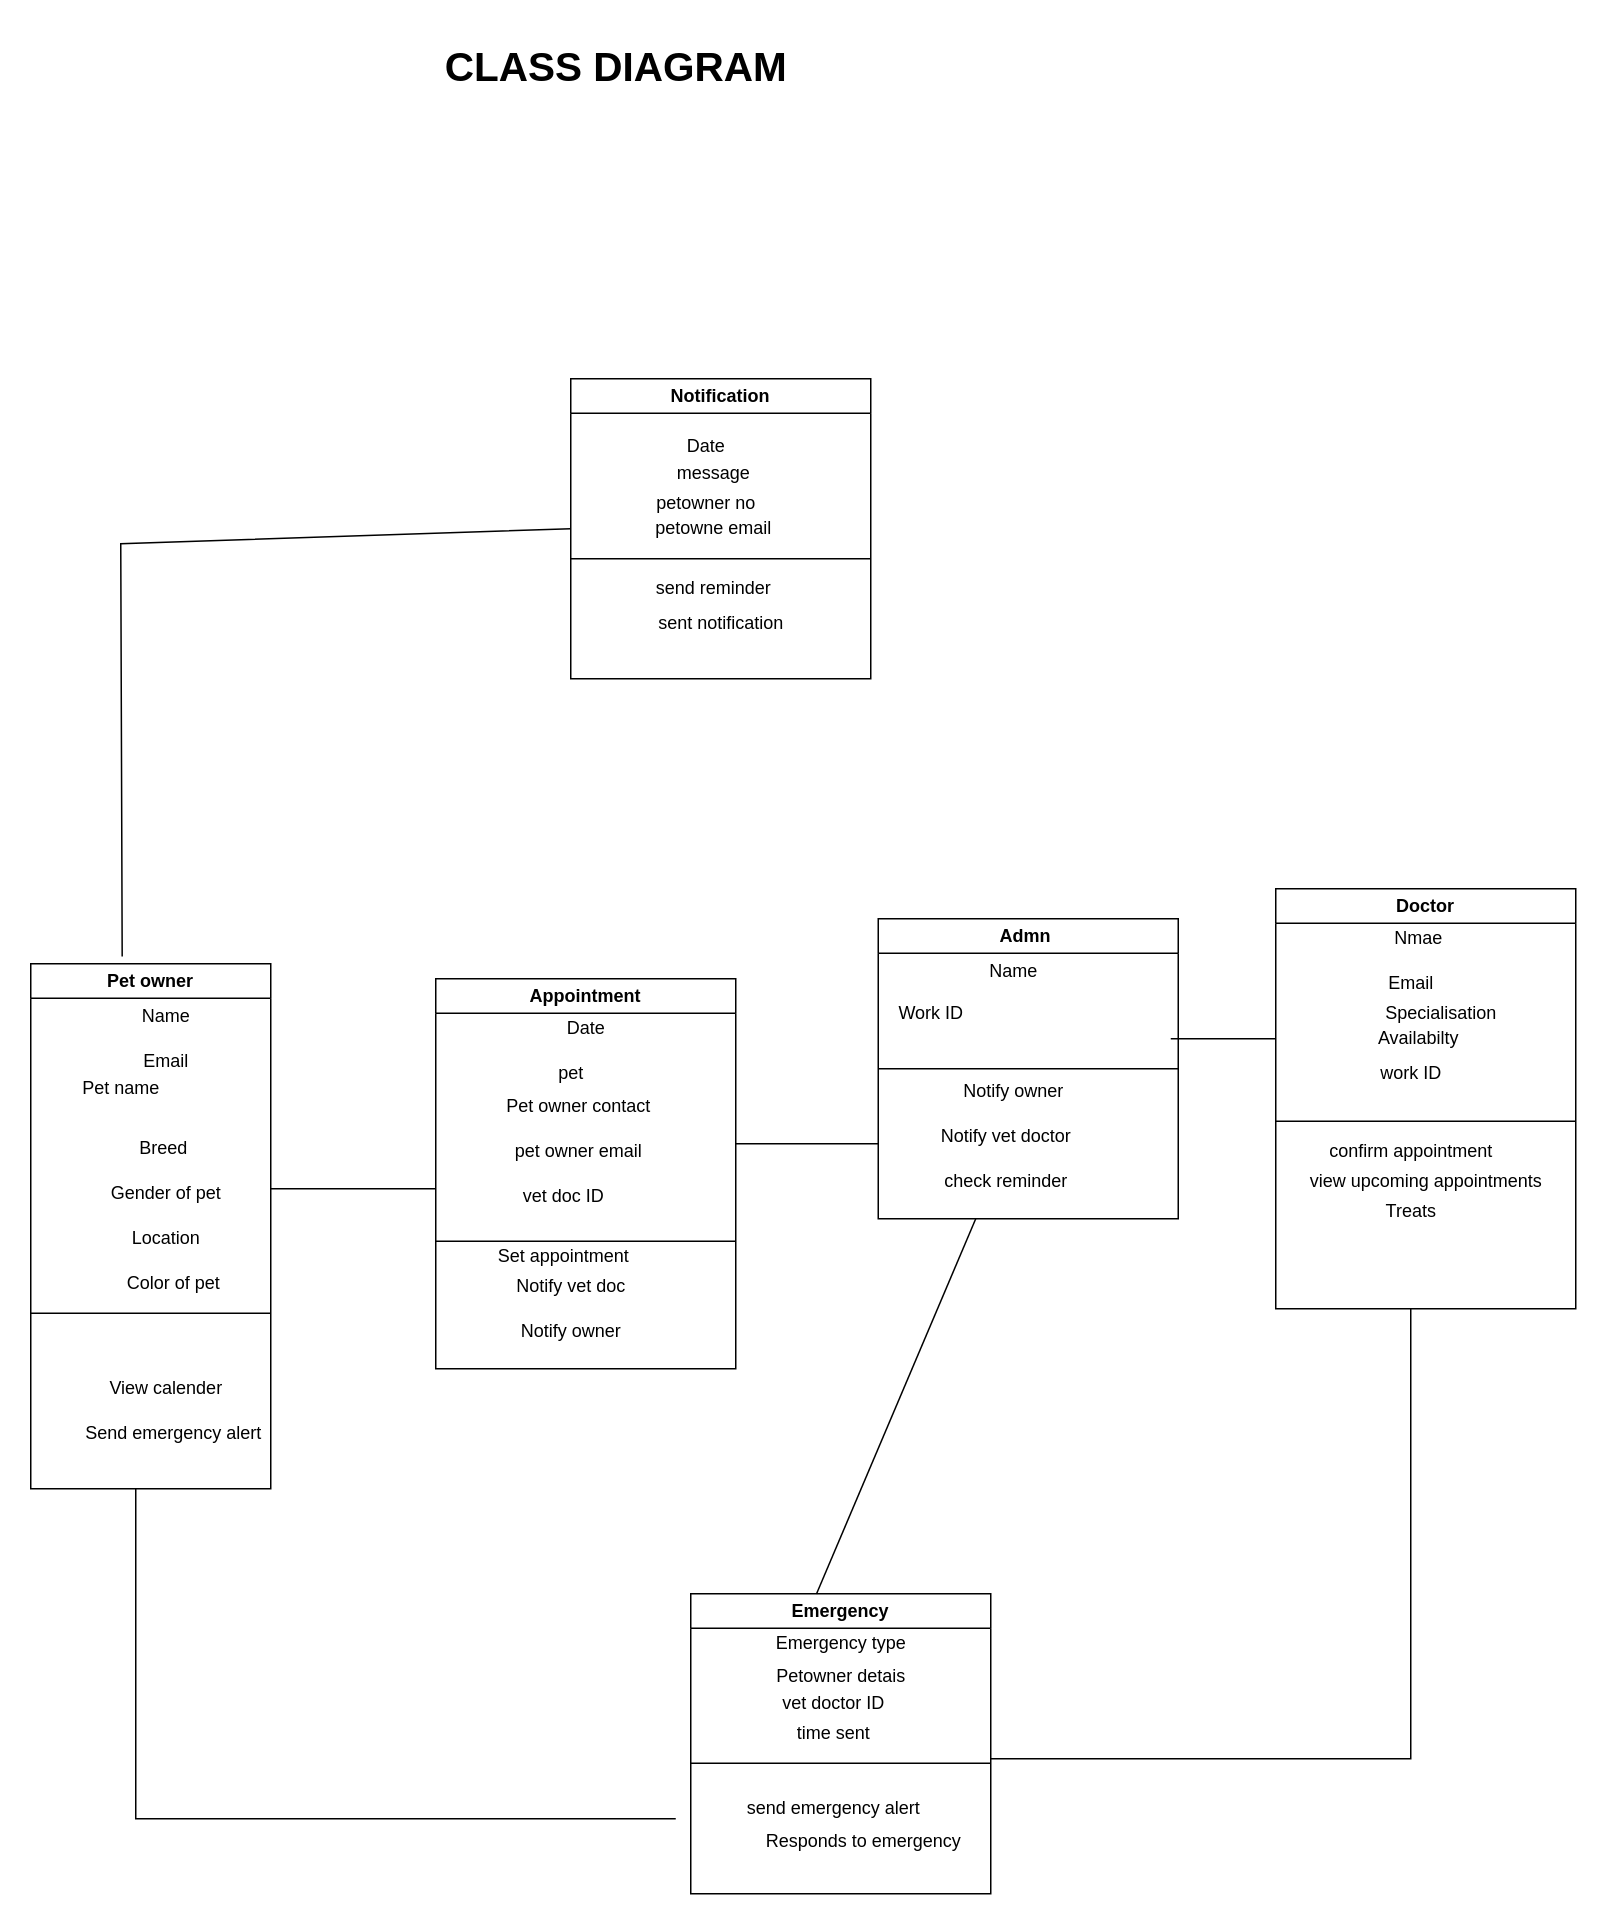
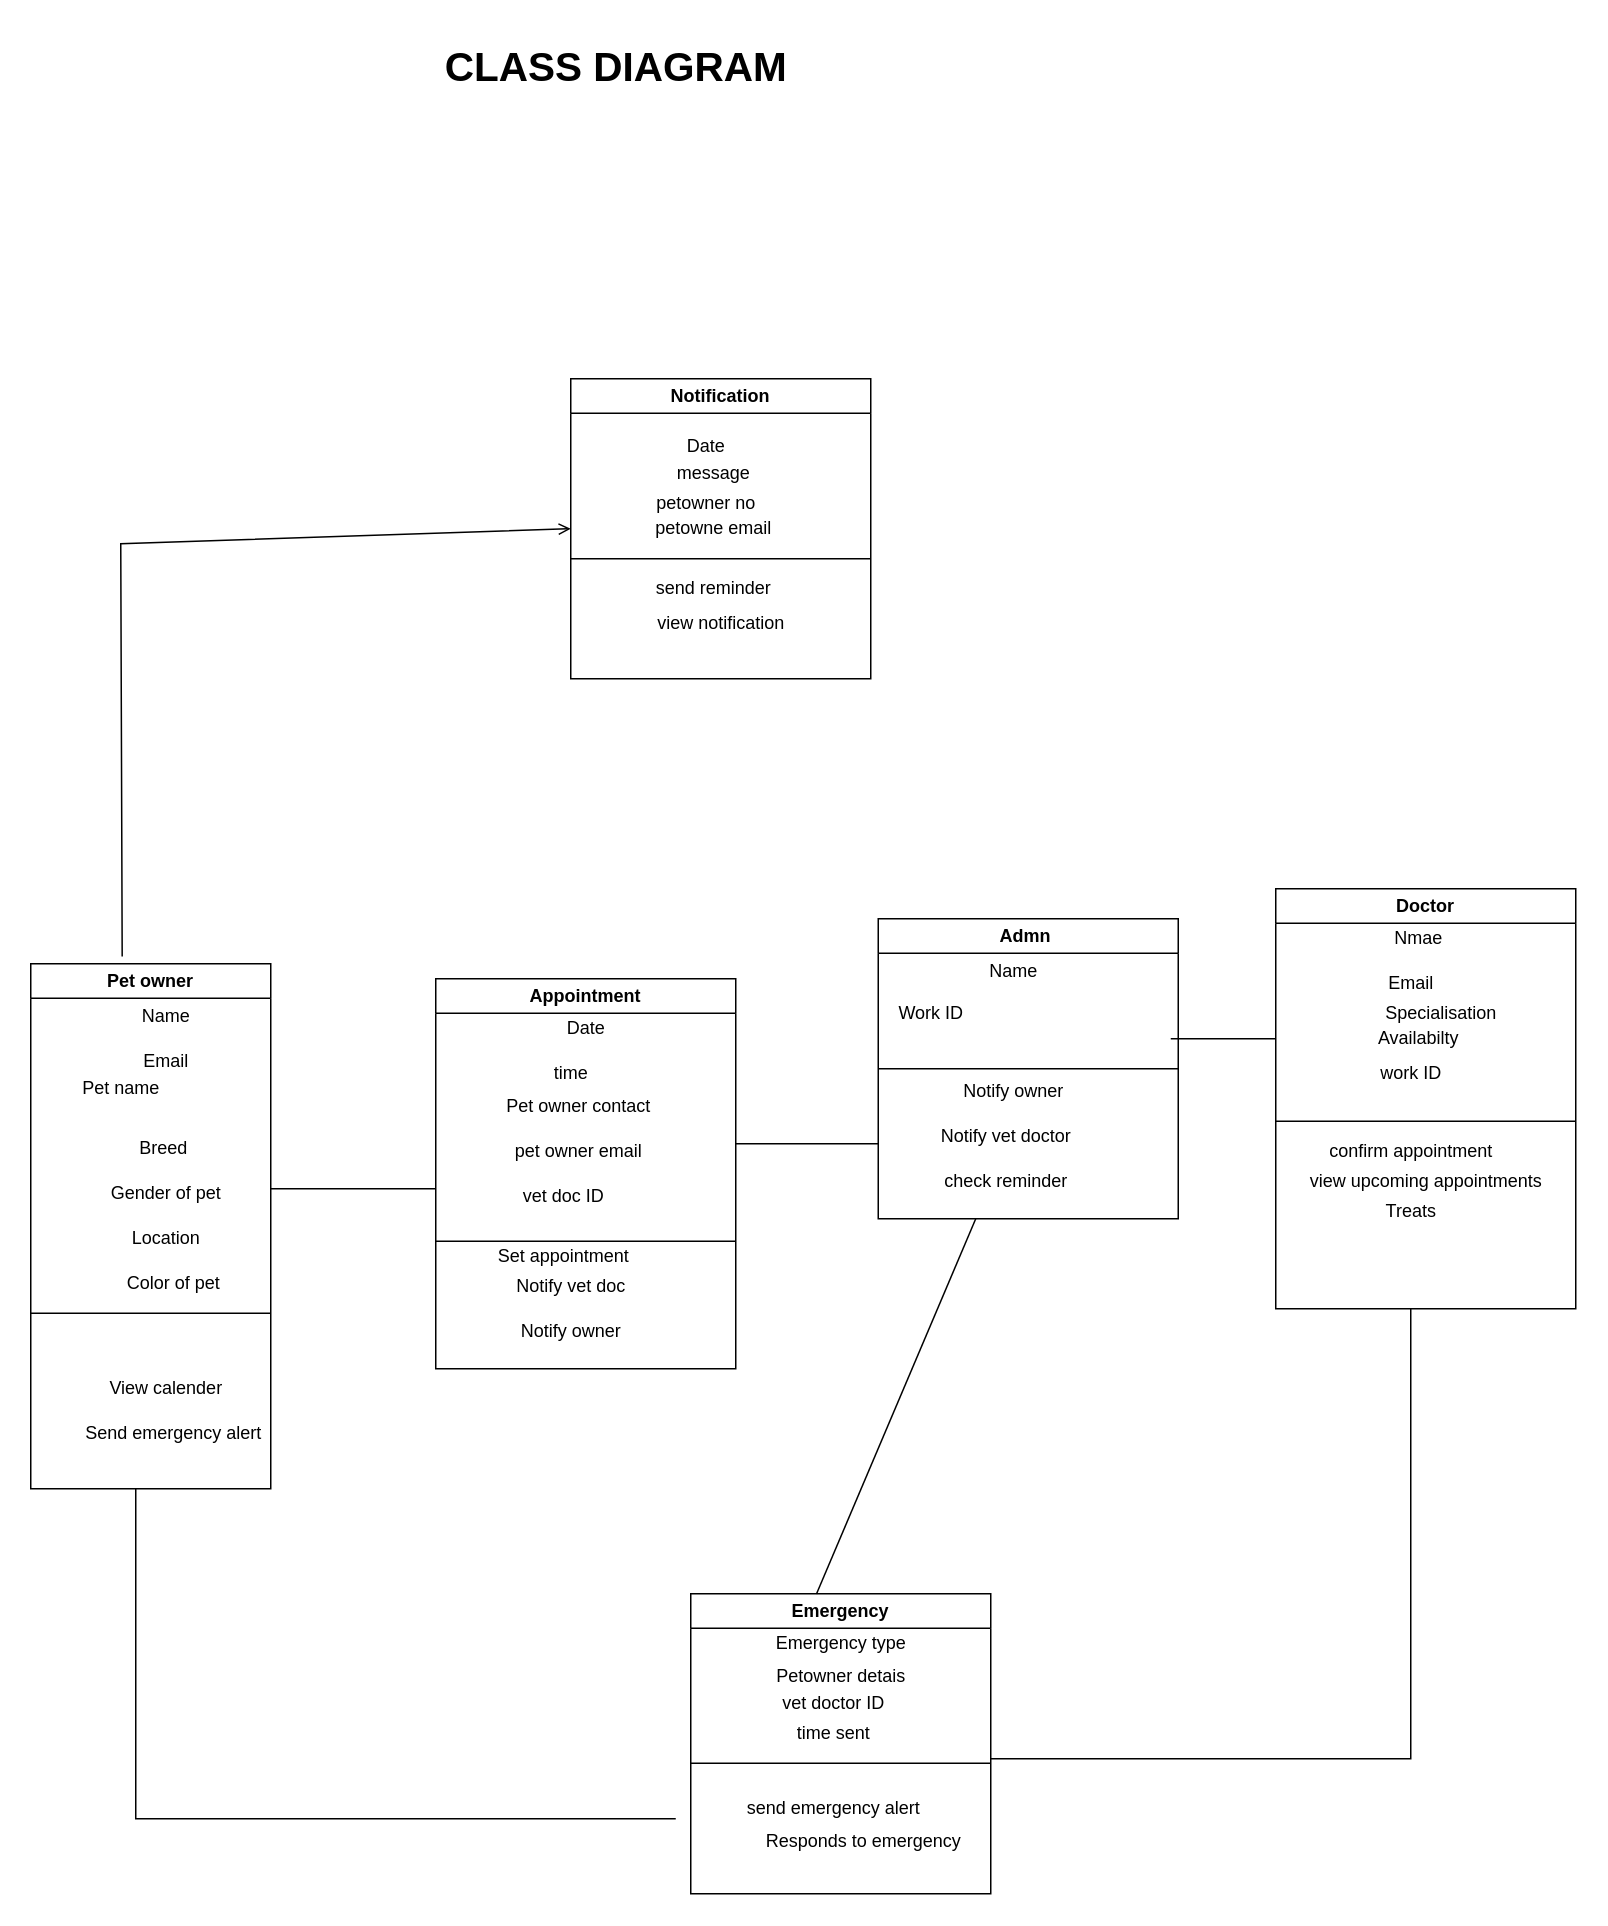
edge "Notification" -- "Pet owner": arrowhead none -> open
node "sent notification": label "sent notification" -> "view notification"
node "pet": label "pet" -> "time"
